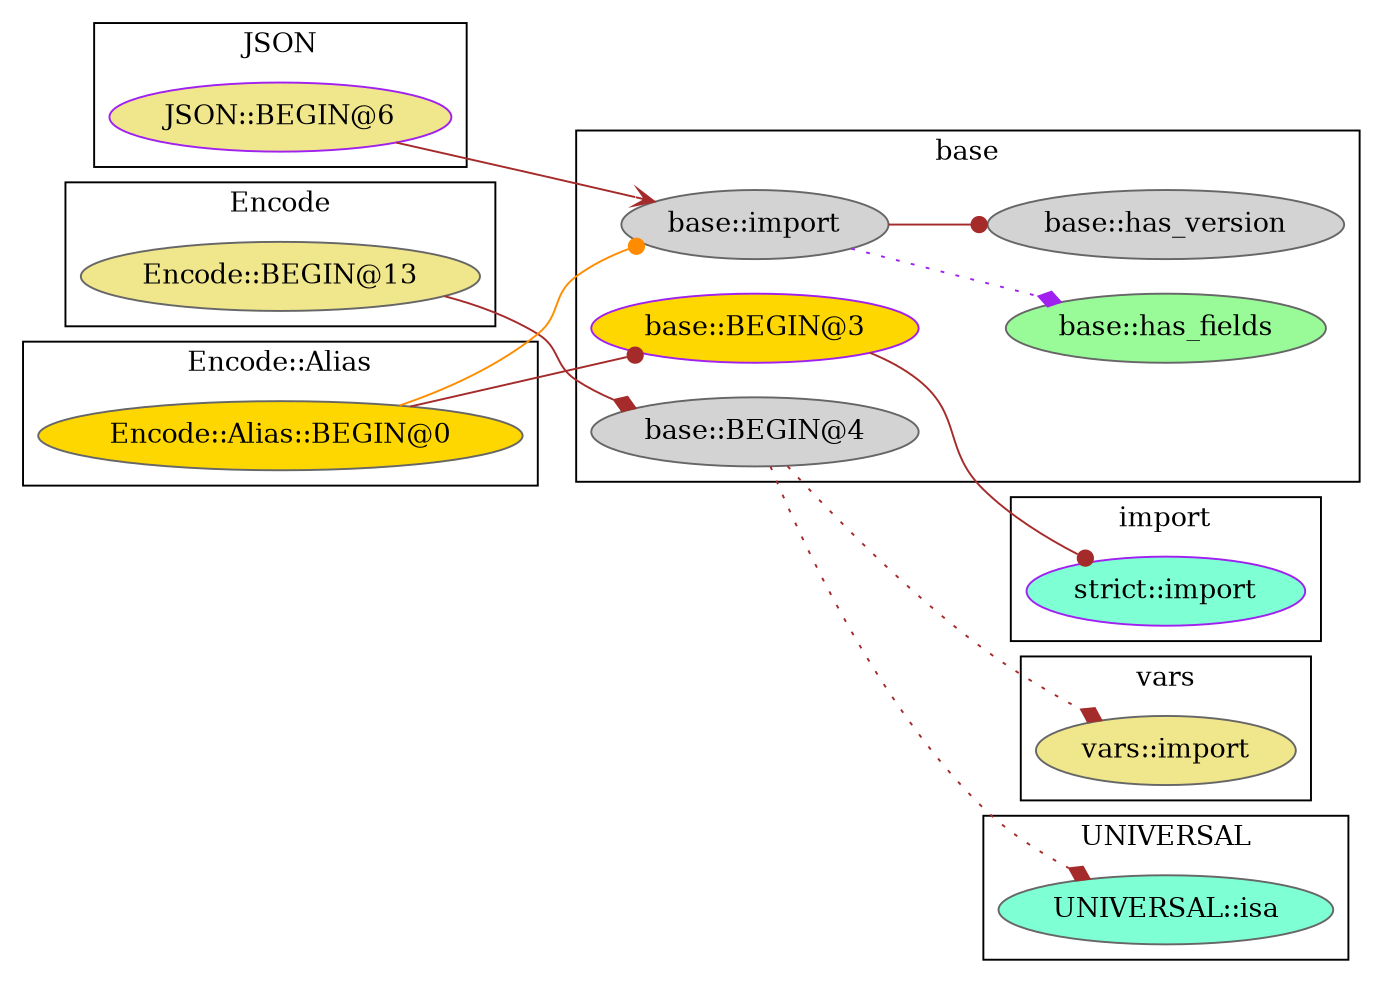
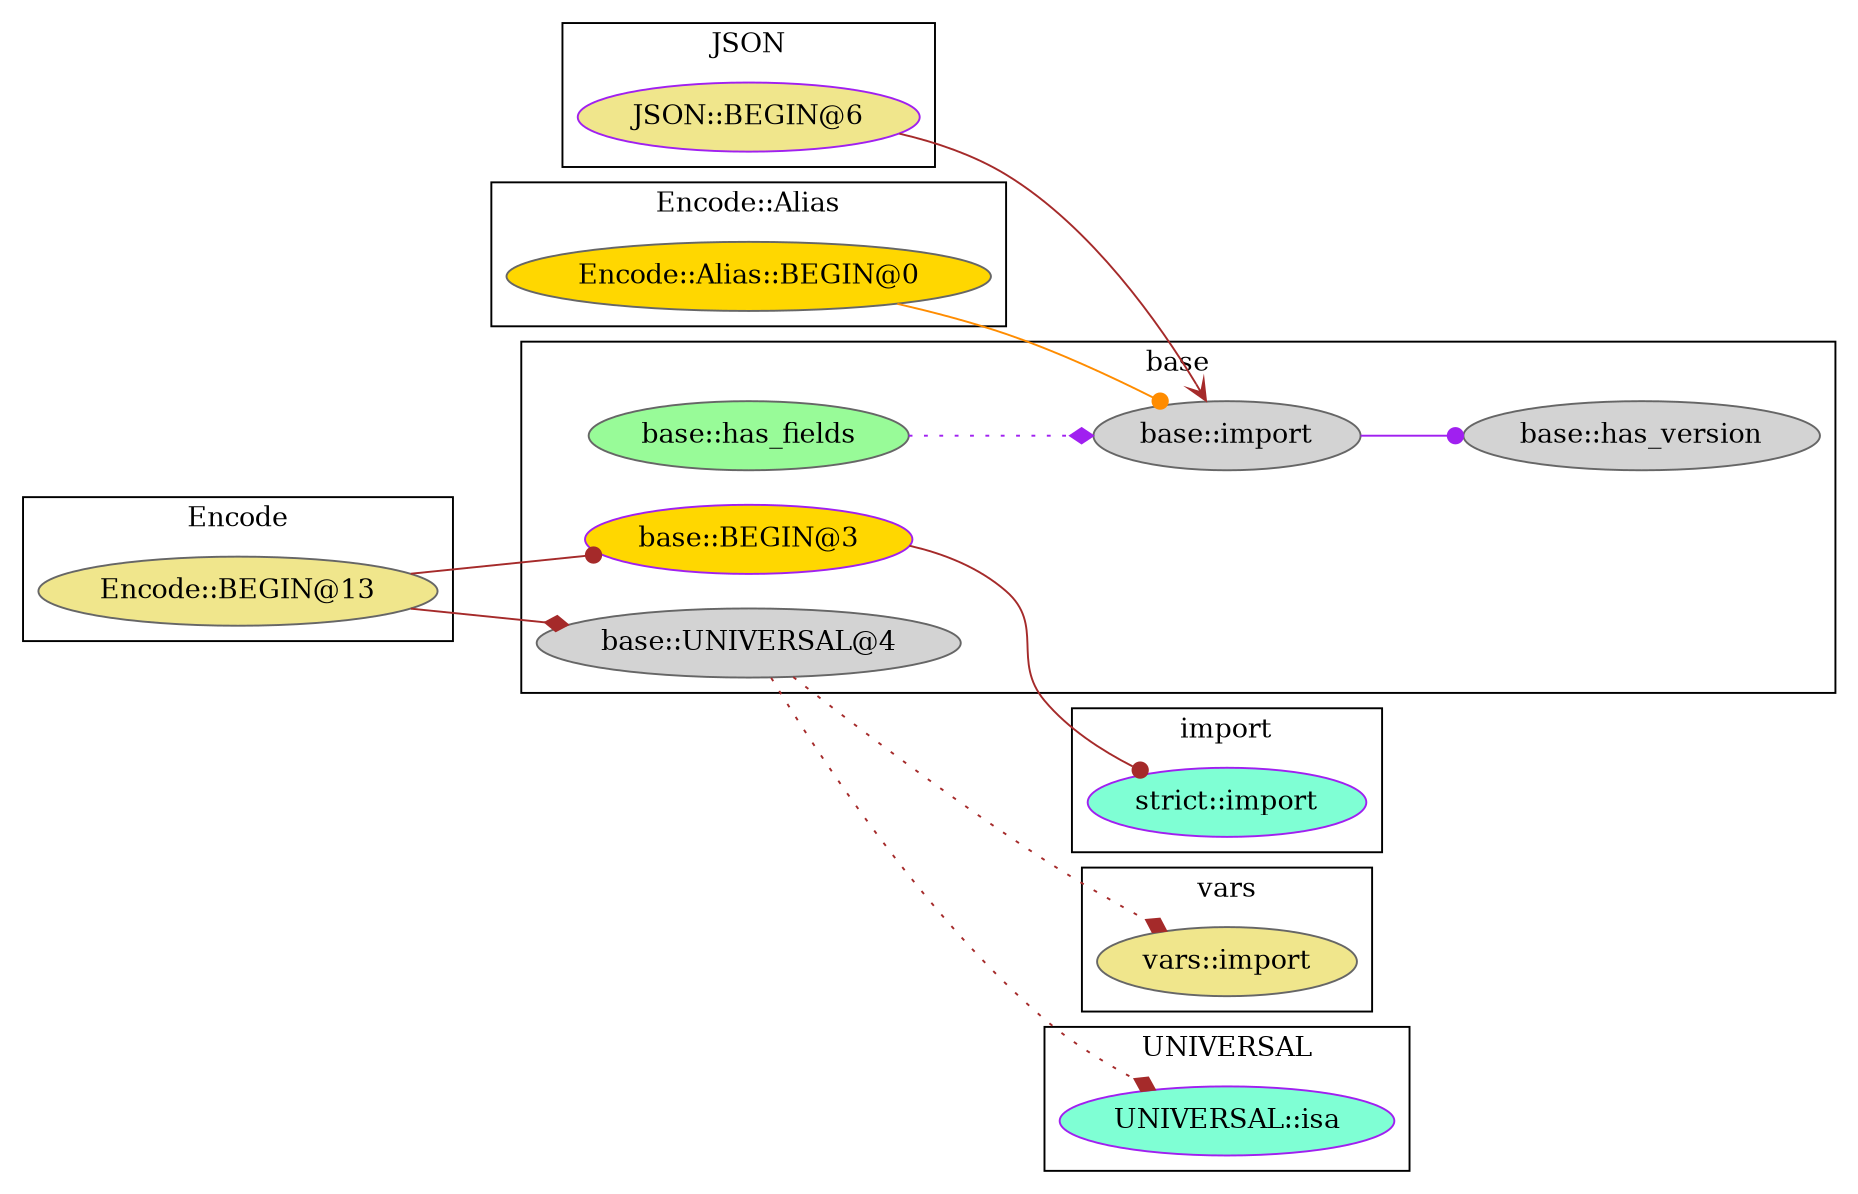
edge "base::import" -> "base::has_version": color brown -> purple
edge "base::import" -> "base::has_fields": reversed
edge "Encode::Alias::BEGIN@0" -> "base::BEGIN@3": now "Encode::BEGIN@13" -> "base::BEGIN@3"
node "base::BEGIN@4": label "base::BEGIN@4" -> "base::UNIVERSAL@4"
node "UNIVERSAL::isa": color gray40 -> purple
